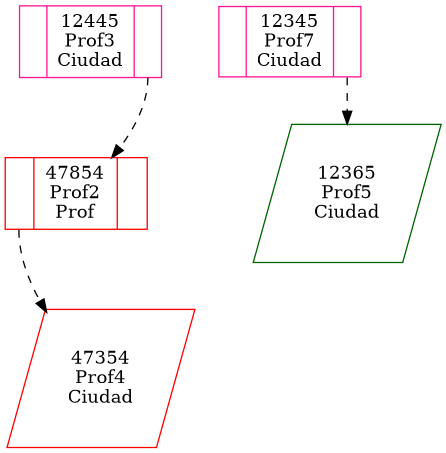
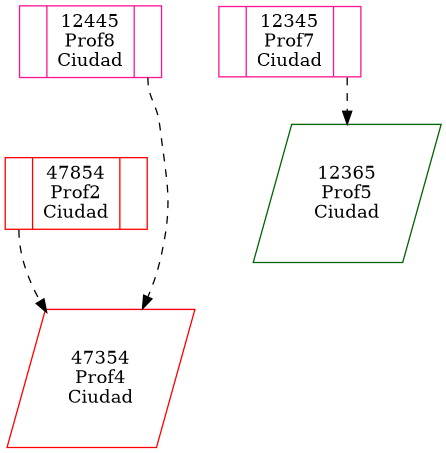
node "12445": text "Prof3" -> "Prof8"
edge "12445" -> "47854": now "12445" -> "47354 Prof4 Ciudad"
node "47854": text "Prof" -> "Ciudad"
